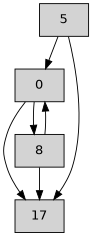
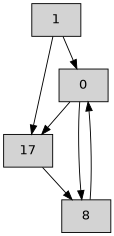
node "5": label "5" -> "1"
edge "8" -> "17": reversed
